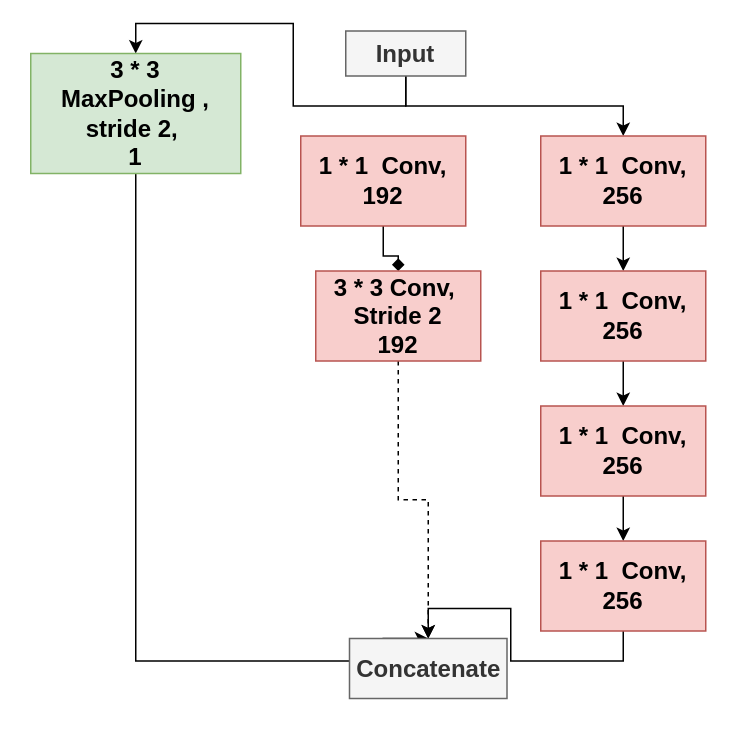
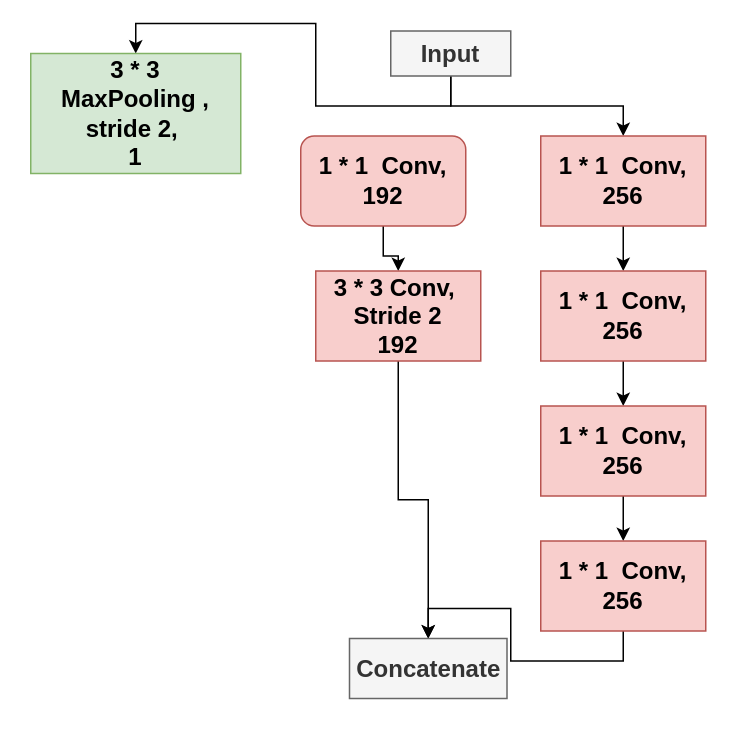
node "Input": moved (406, 53) -> (451, 53)
node "1 * 1 Conv, 192": shape rectangle -> rounded rectangle
edge "1 * 1 Conv, 192" -> "3 * 3 Conv, Stride 2 192": arrowhead diamond -> classic
edge "3 * 3 Conv, Stride 2 192" -> "Concatenate": style dashed -> solid
edge "3 * 3 MaxPooling , stride 2, 1" -> "Concatenate": removed
